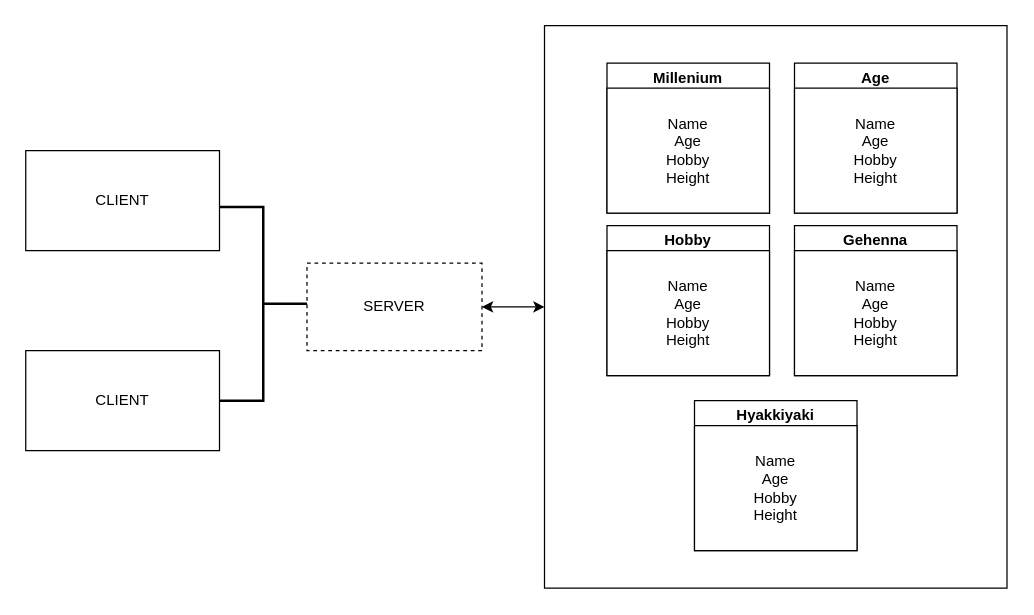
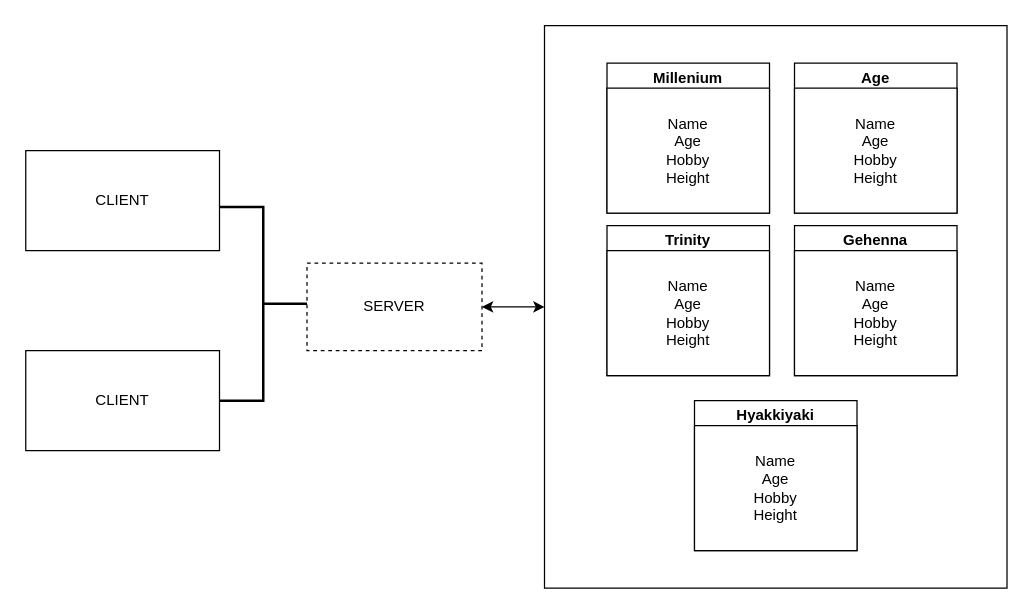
node "Hobby": label "Hobby" -> "Trinity"
